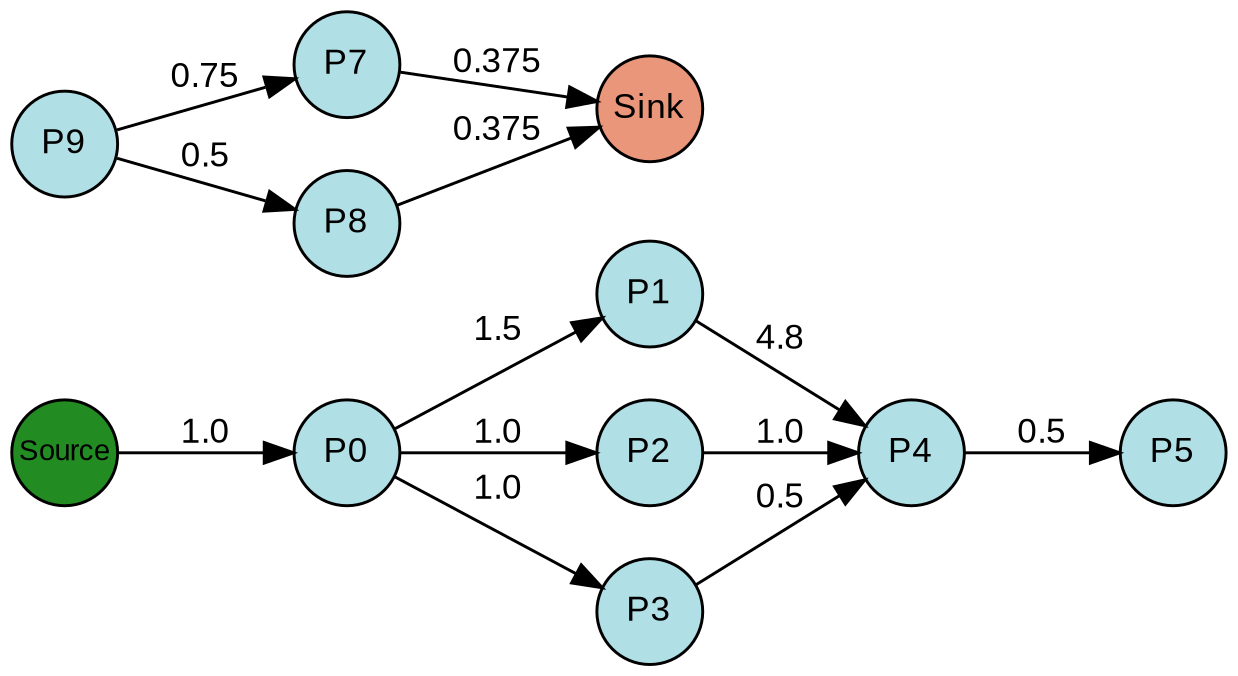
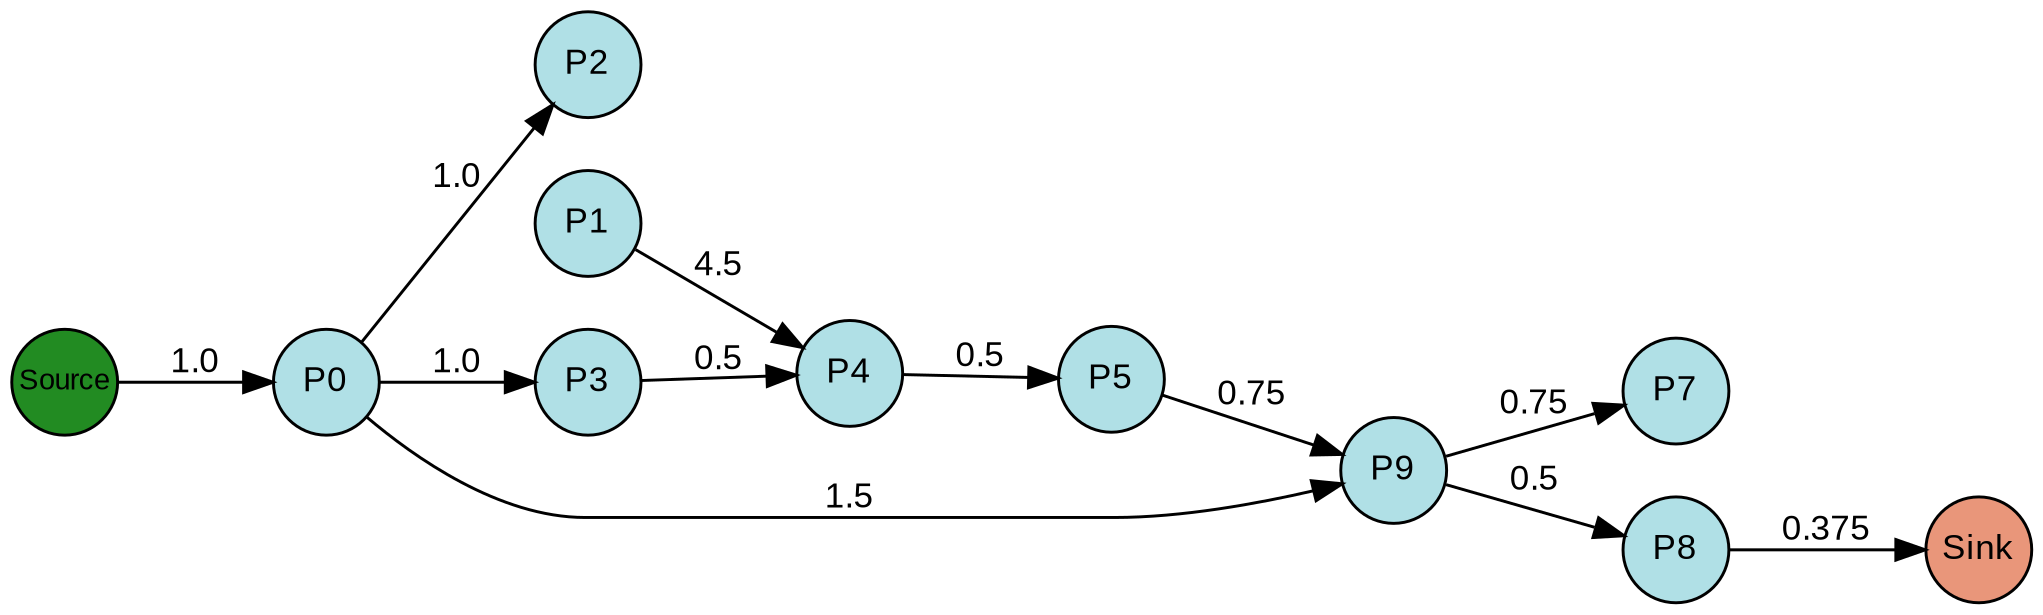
edge "P7" -> "Sink": removed, label "0.375"
edge "P1" -> "P4": label "4.8" -> "4.5"
edge "P0" -> "P1": now "P0" -> "P9"
edge "P5" -> "P9": added, label "0.75"
edge "P2" -> "P4": removed, label "1.0"
